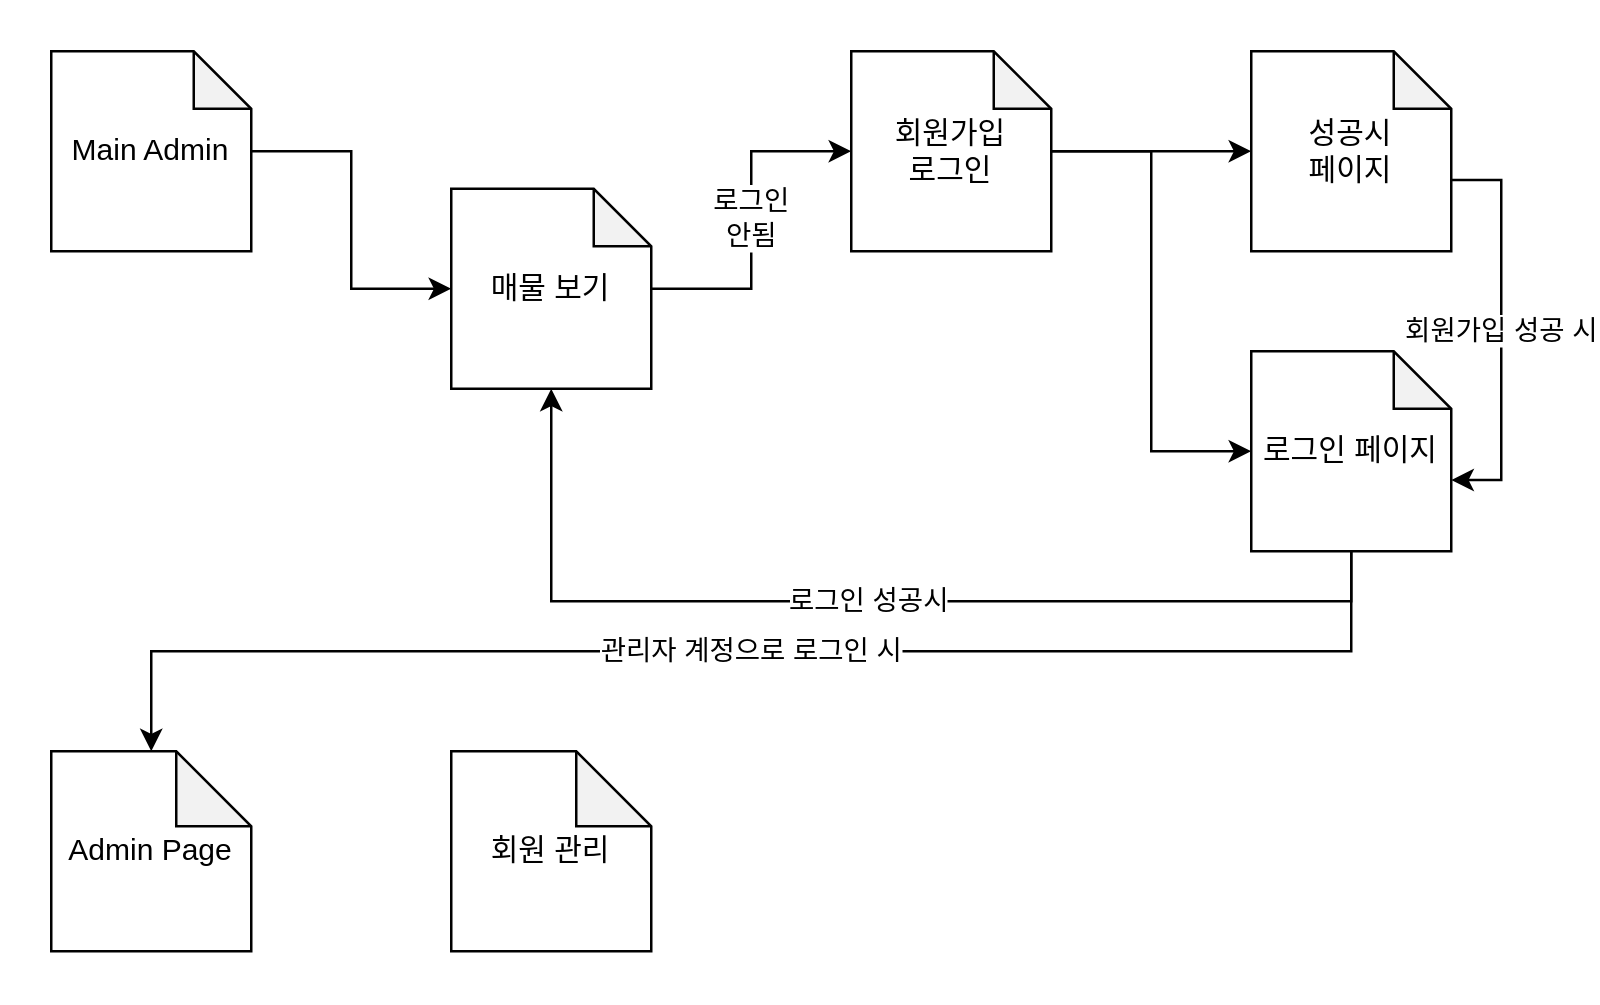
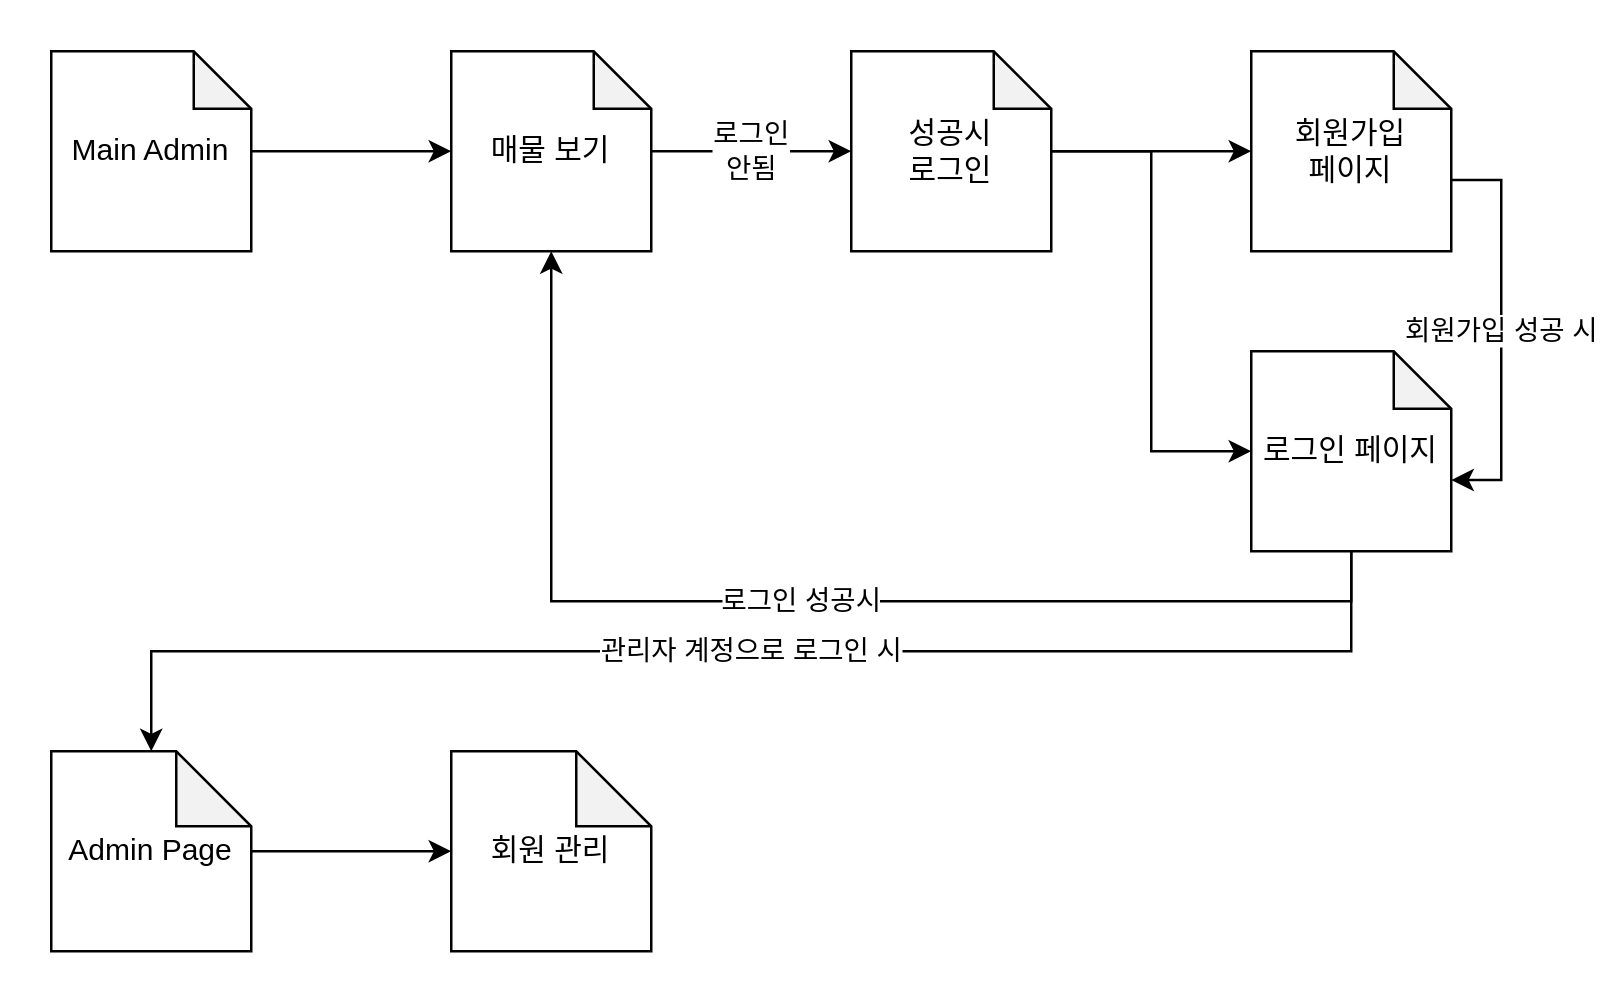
node "회원가입 로그인": label "회원가입 로그인" -> "성공시 로그인"
node "성공시 페이지": label "성공시 페이지" -> "회원가입 페이지"
node "매물 보기": moved (551, 289) -> (551, 151)
edge "Admin Page" -> "회원 관리": added
